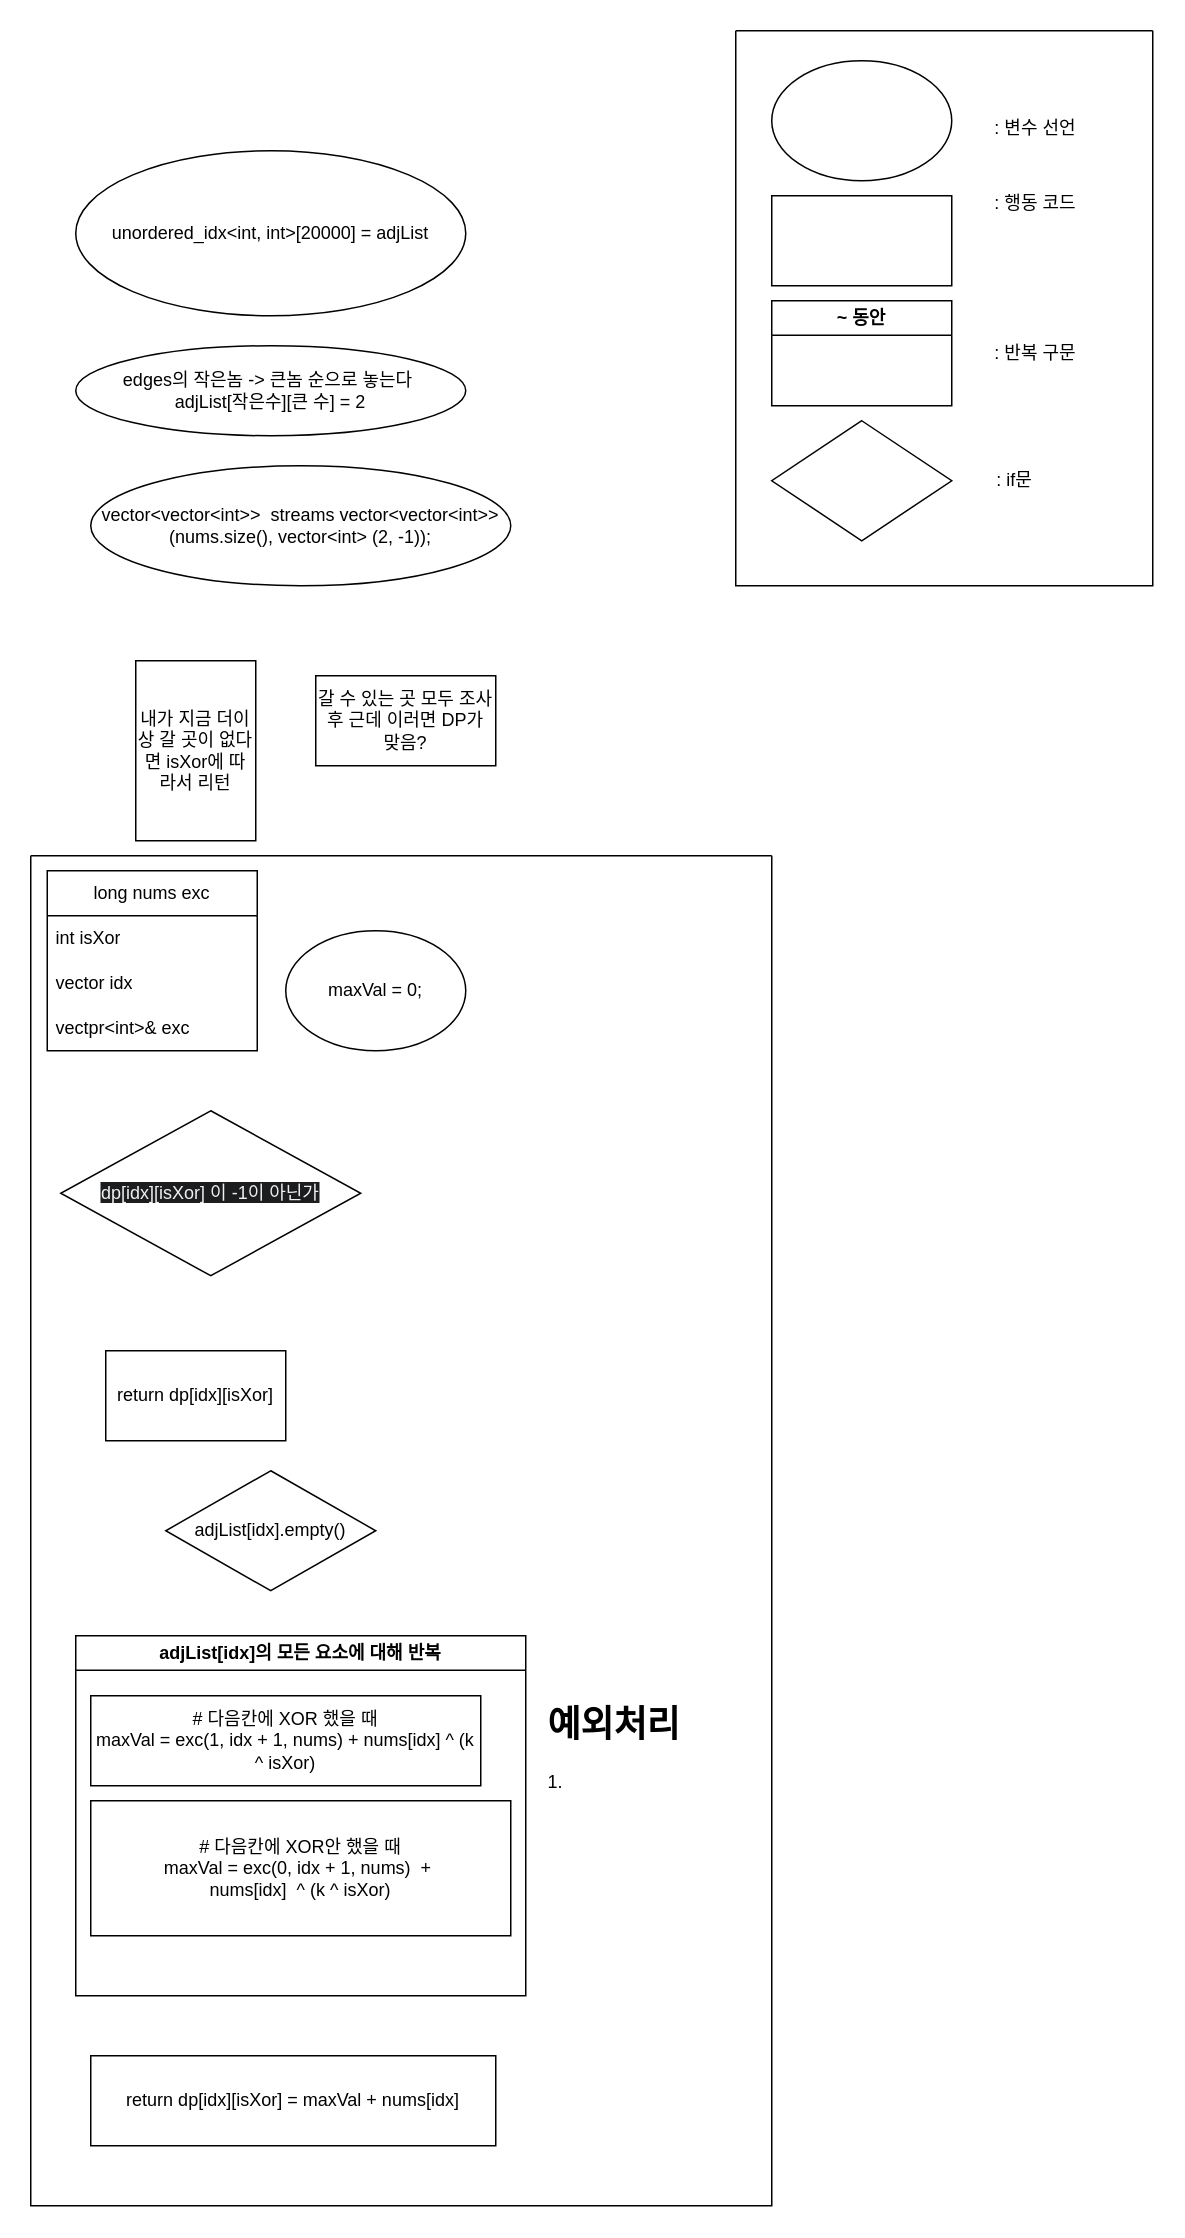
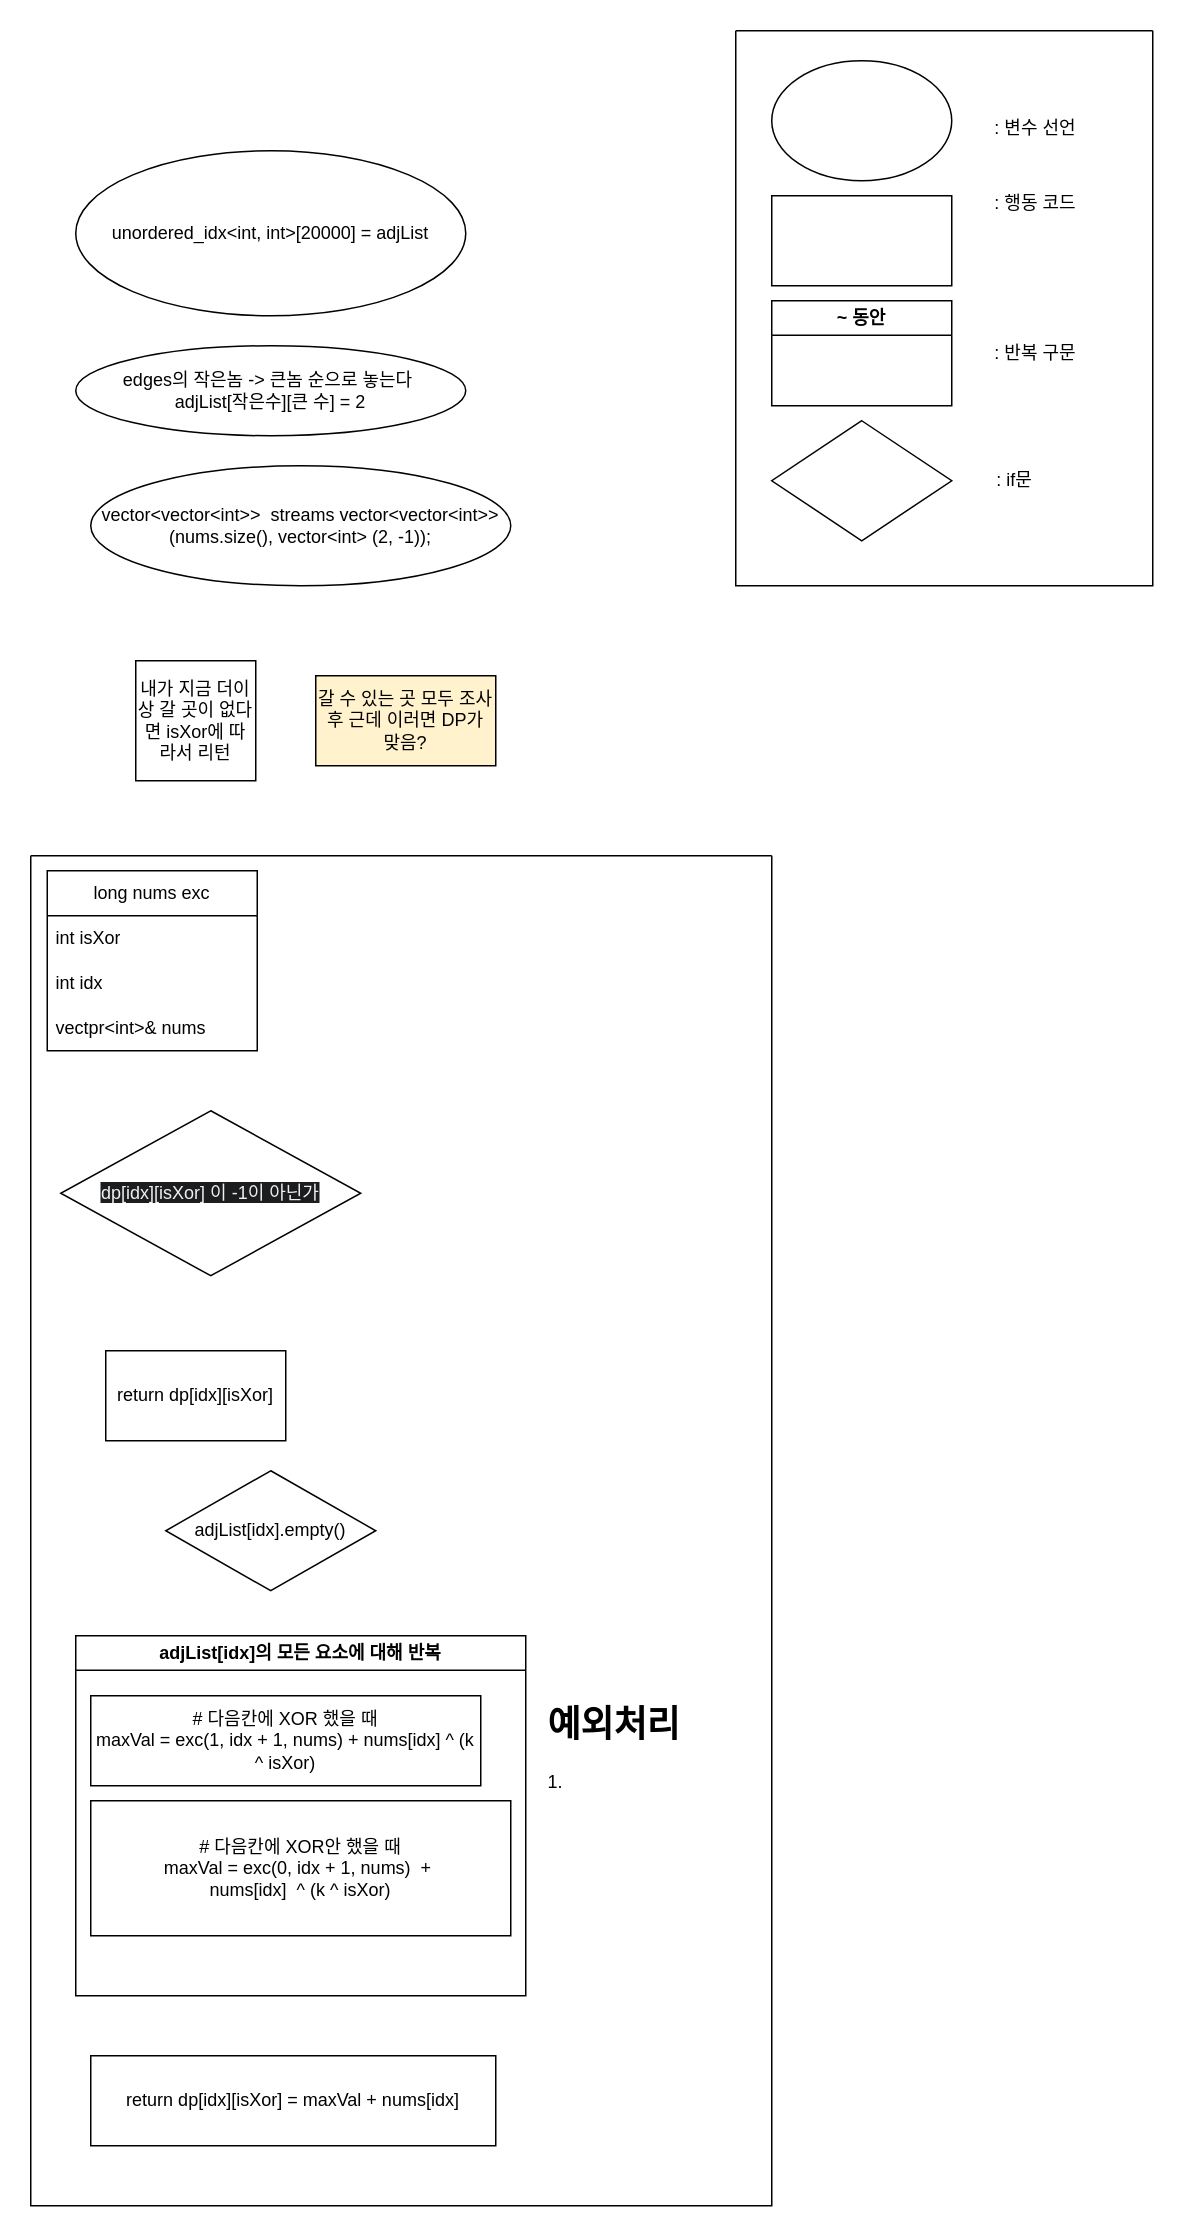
node "갈 수 있는 곳 모두 조사후 근데 이러면 DP가 맞음?": fillcolor #ffffff -> #fff2cc
node "내가 지금 더이상 갈 곳이 없다면 isXor에 따라서 리턴": size 120x180 -> 120x120
node "vector idx": label "vector idx" -> "int idx"
node "maxVal = 0;": removed
node "vectpr<int>& exc": label "vectpr<int>& exc" -> "vectpr<int>& nums"
